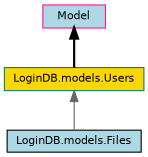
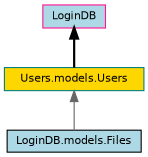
node "Model": label "Model" -> "LoginDB"
node "LoginDB.models.Users": label "LoginDB.models.Users" -> "Users.models.Users"
